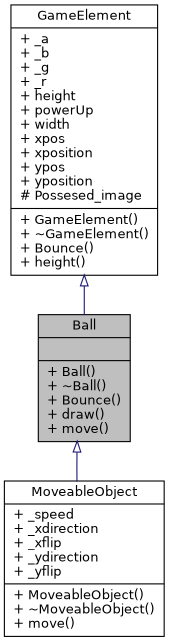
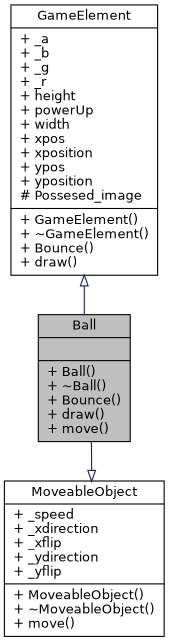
node "GameElement": text "+ height()" -> "+ draw()"
edge "MoveableObject" -> "Ball": reversed
